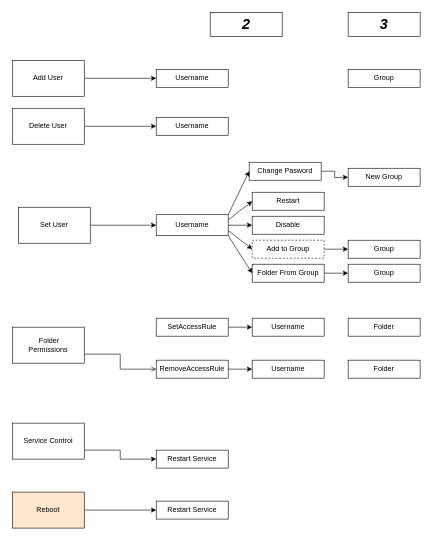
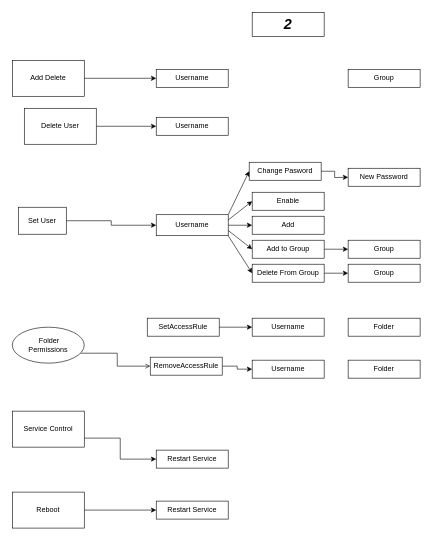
node "2": moved (246, 24) -> (288, 24)
node "3": removed
node "Add User": label "Add User" -> "Add Delete"
node "Delete User": moved (48, 126) -> (60, 126)
node "New Group": label "New Group" -> "New Password"
node "Restart": label "Restart" -> "Enable"
node "Set User": size 72x36 -> 48x27
node "Disable": label "Disable" -> "Add"
node "Add to Group": style dashed -> solid
node "Folder From Group": label "Folder From Group" -> "Delete From Group"
node "SetAccessRule": moved (192, 327) -> (183, 327)
node "Folder Permissions": shape rectangle -> ellipse
node "RemoveAccessRule": moved (192, 369) -> (186, 366)
node "Service Control": moved (48, 441) -> (48, 429)
node "Reboot": fillcolor #ffe6cc -> #ffffff
